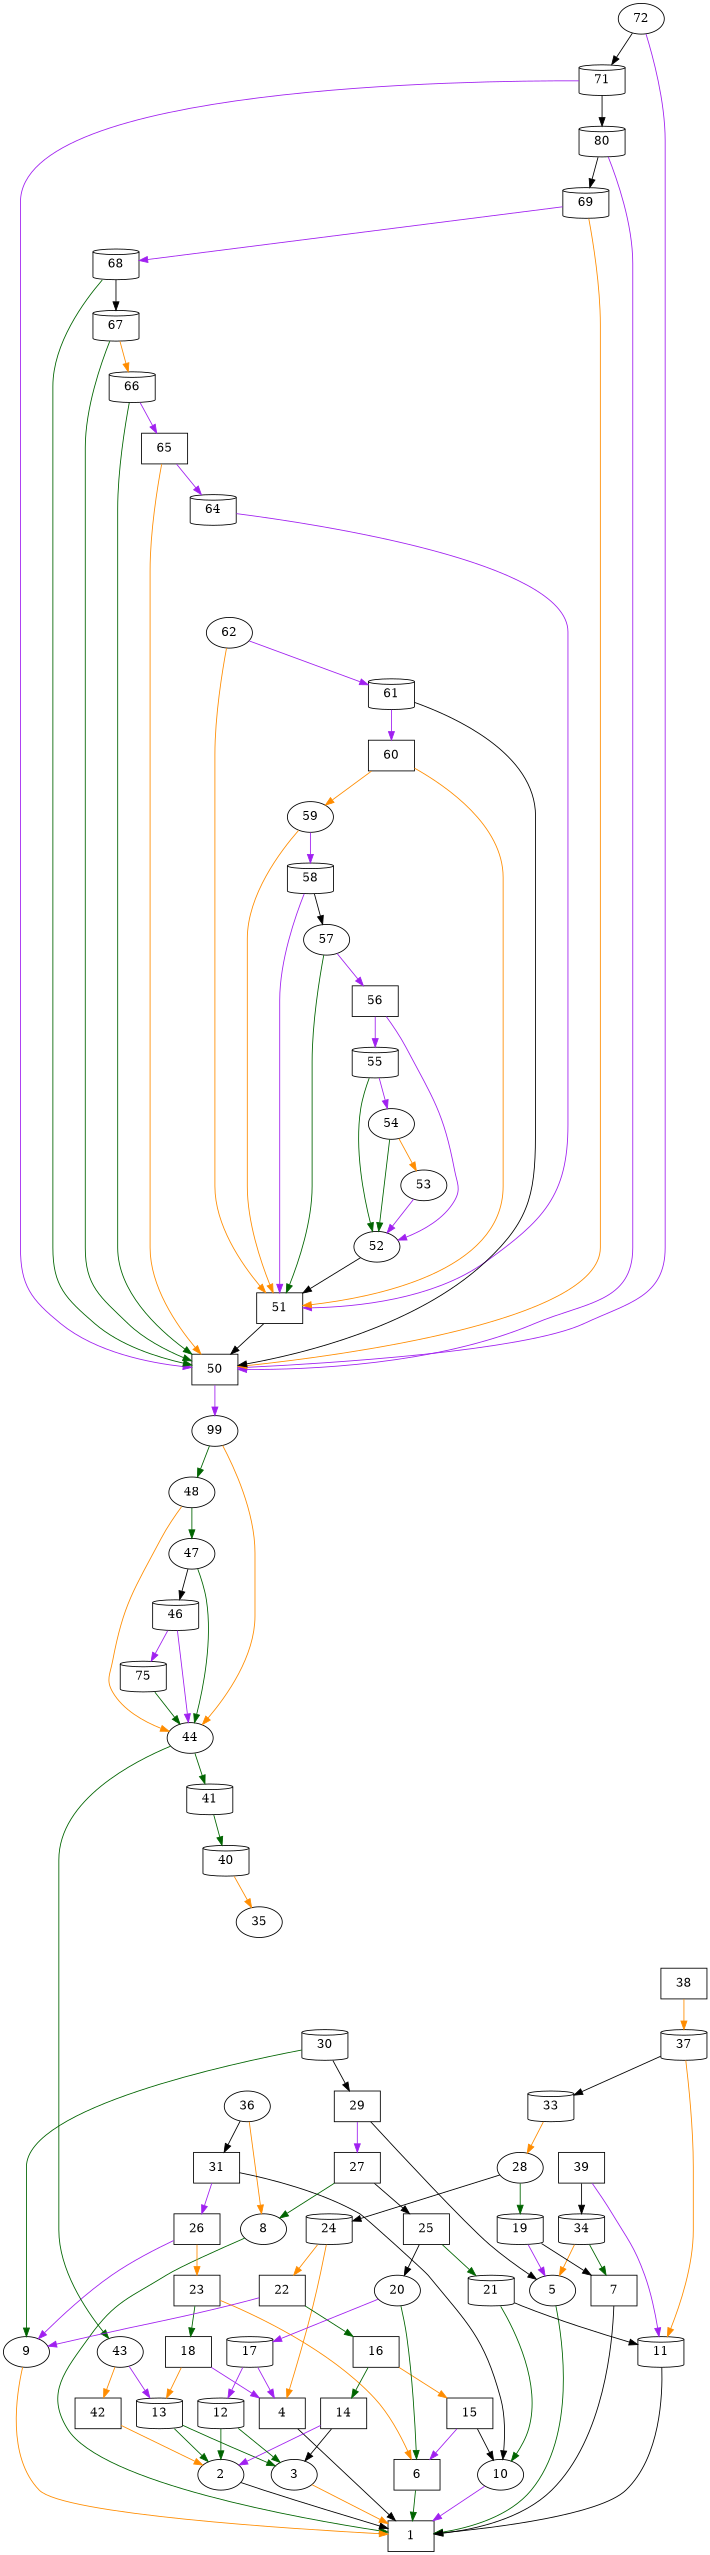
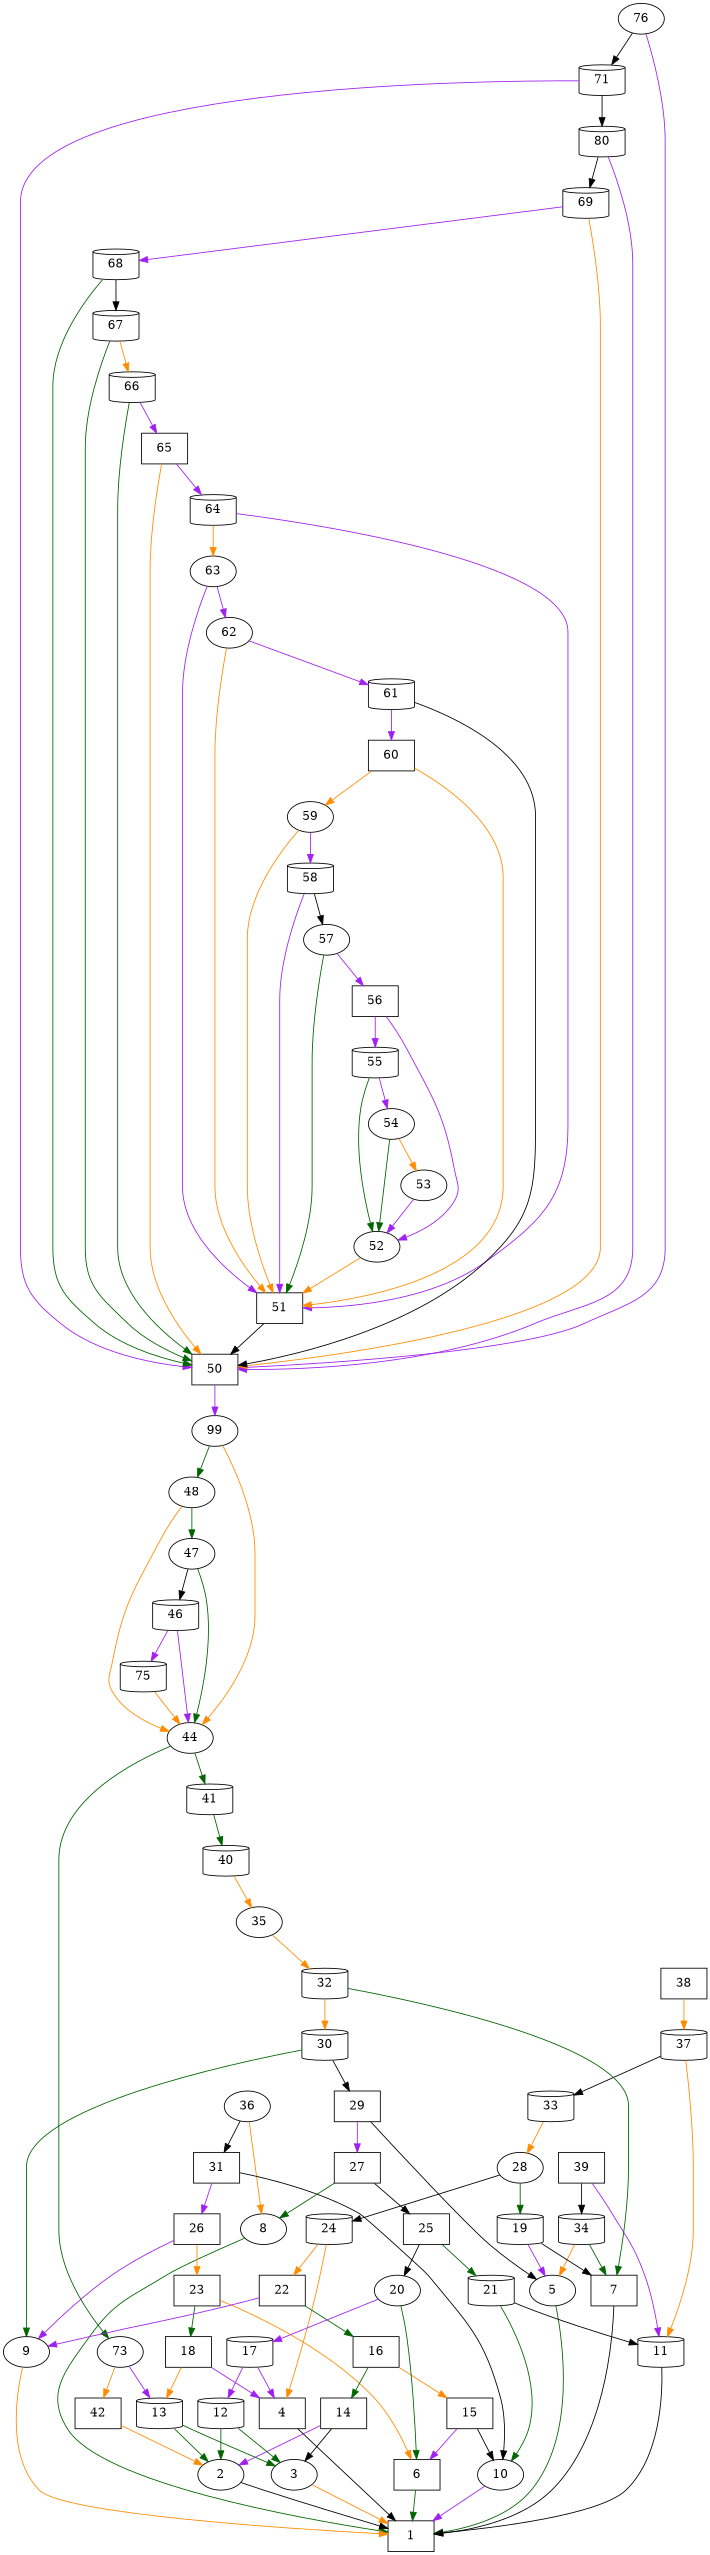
node "72": label "72" -> "76"
node "63": added
edge "52" -> "51": color black -> darkorange
edge "75" -> "44": color darkgreen -> darkorange
node "32": added
node "43": label "43" -> "73"
